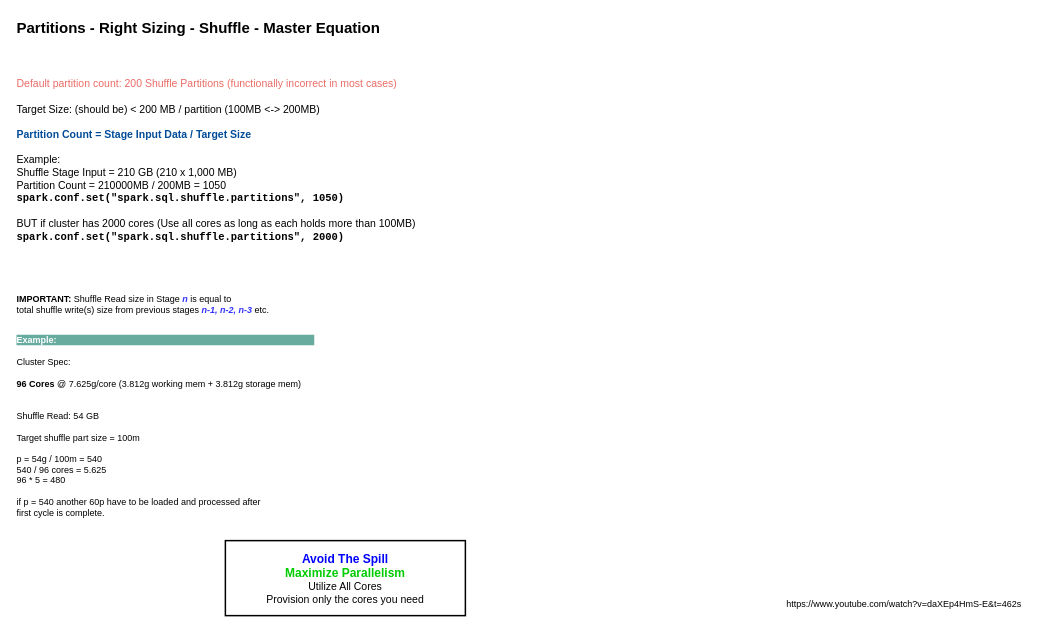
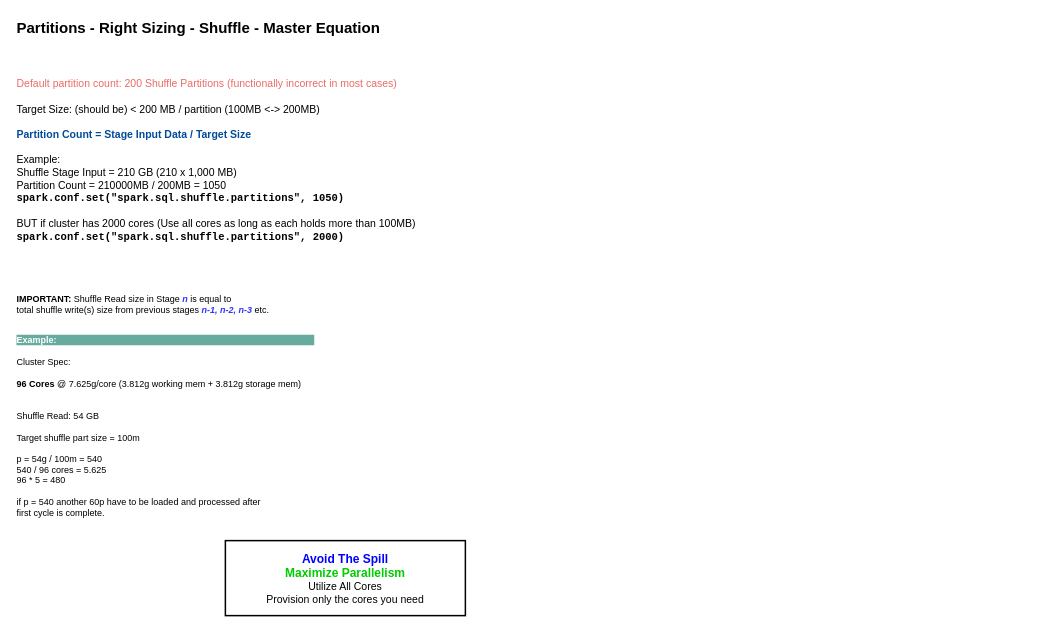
node "https://www.youtube.com/watch?v=daXEp4HmS-E&t=462s": removed
